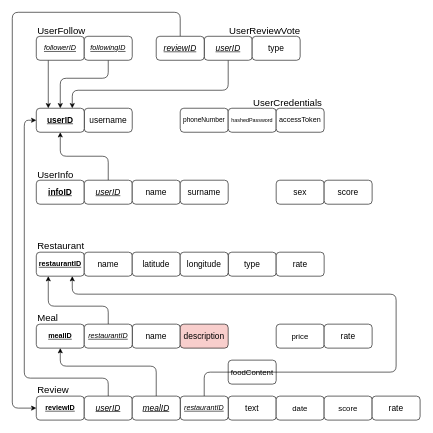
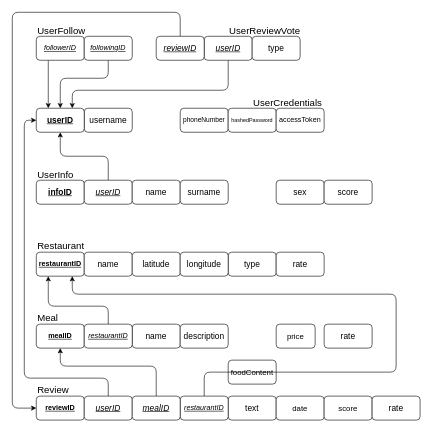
node "description": fillcolor #f8cecc -> #ffffff
node "price": size 48x24 -> 39x24
